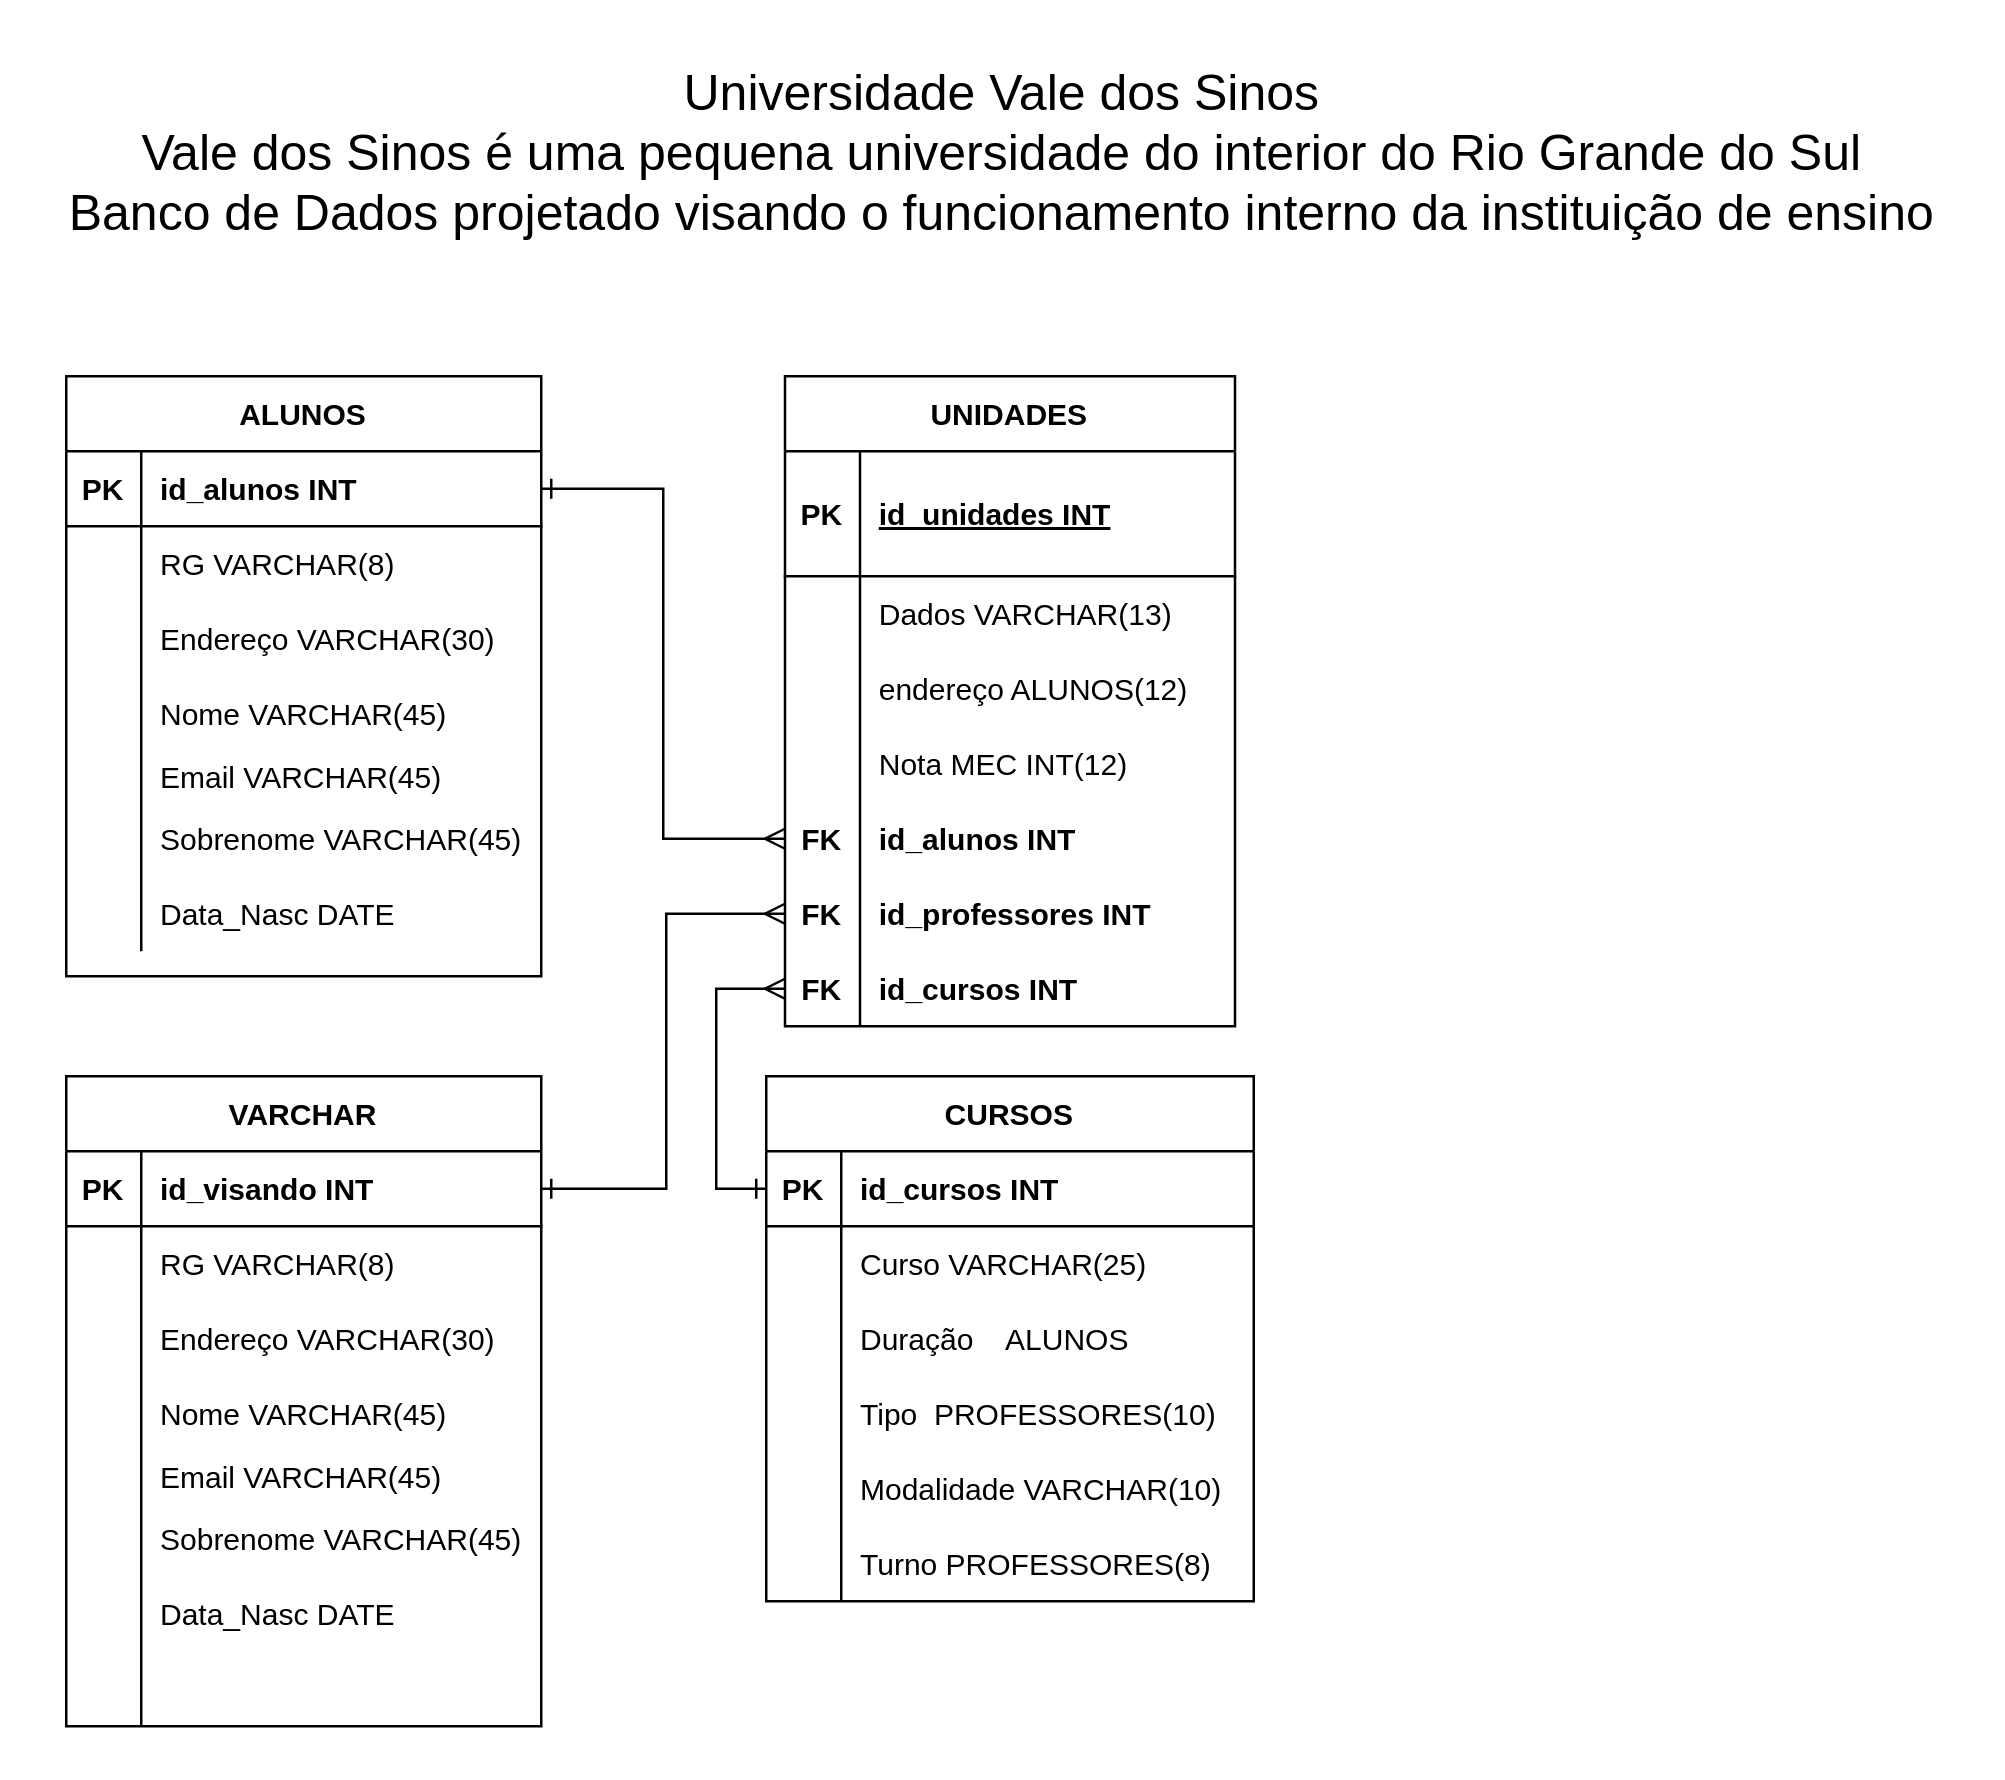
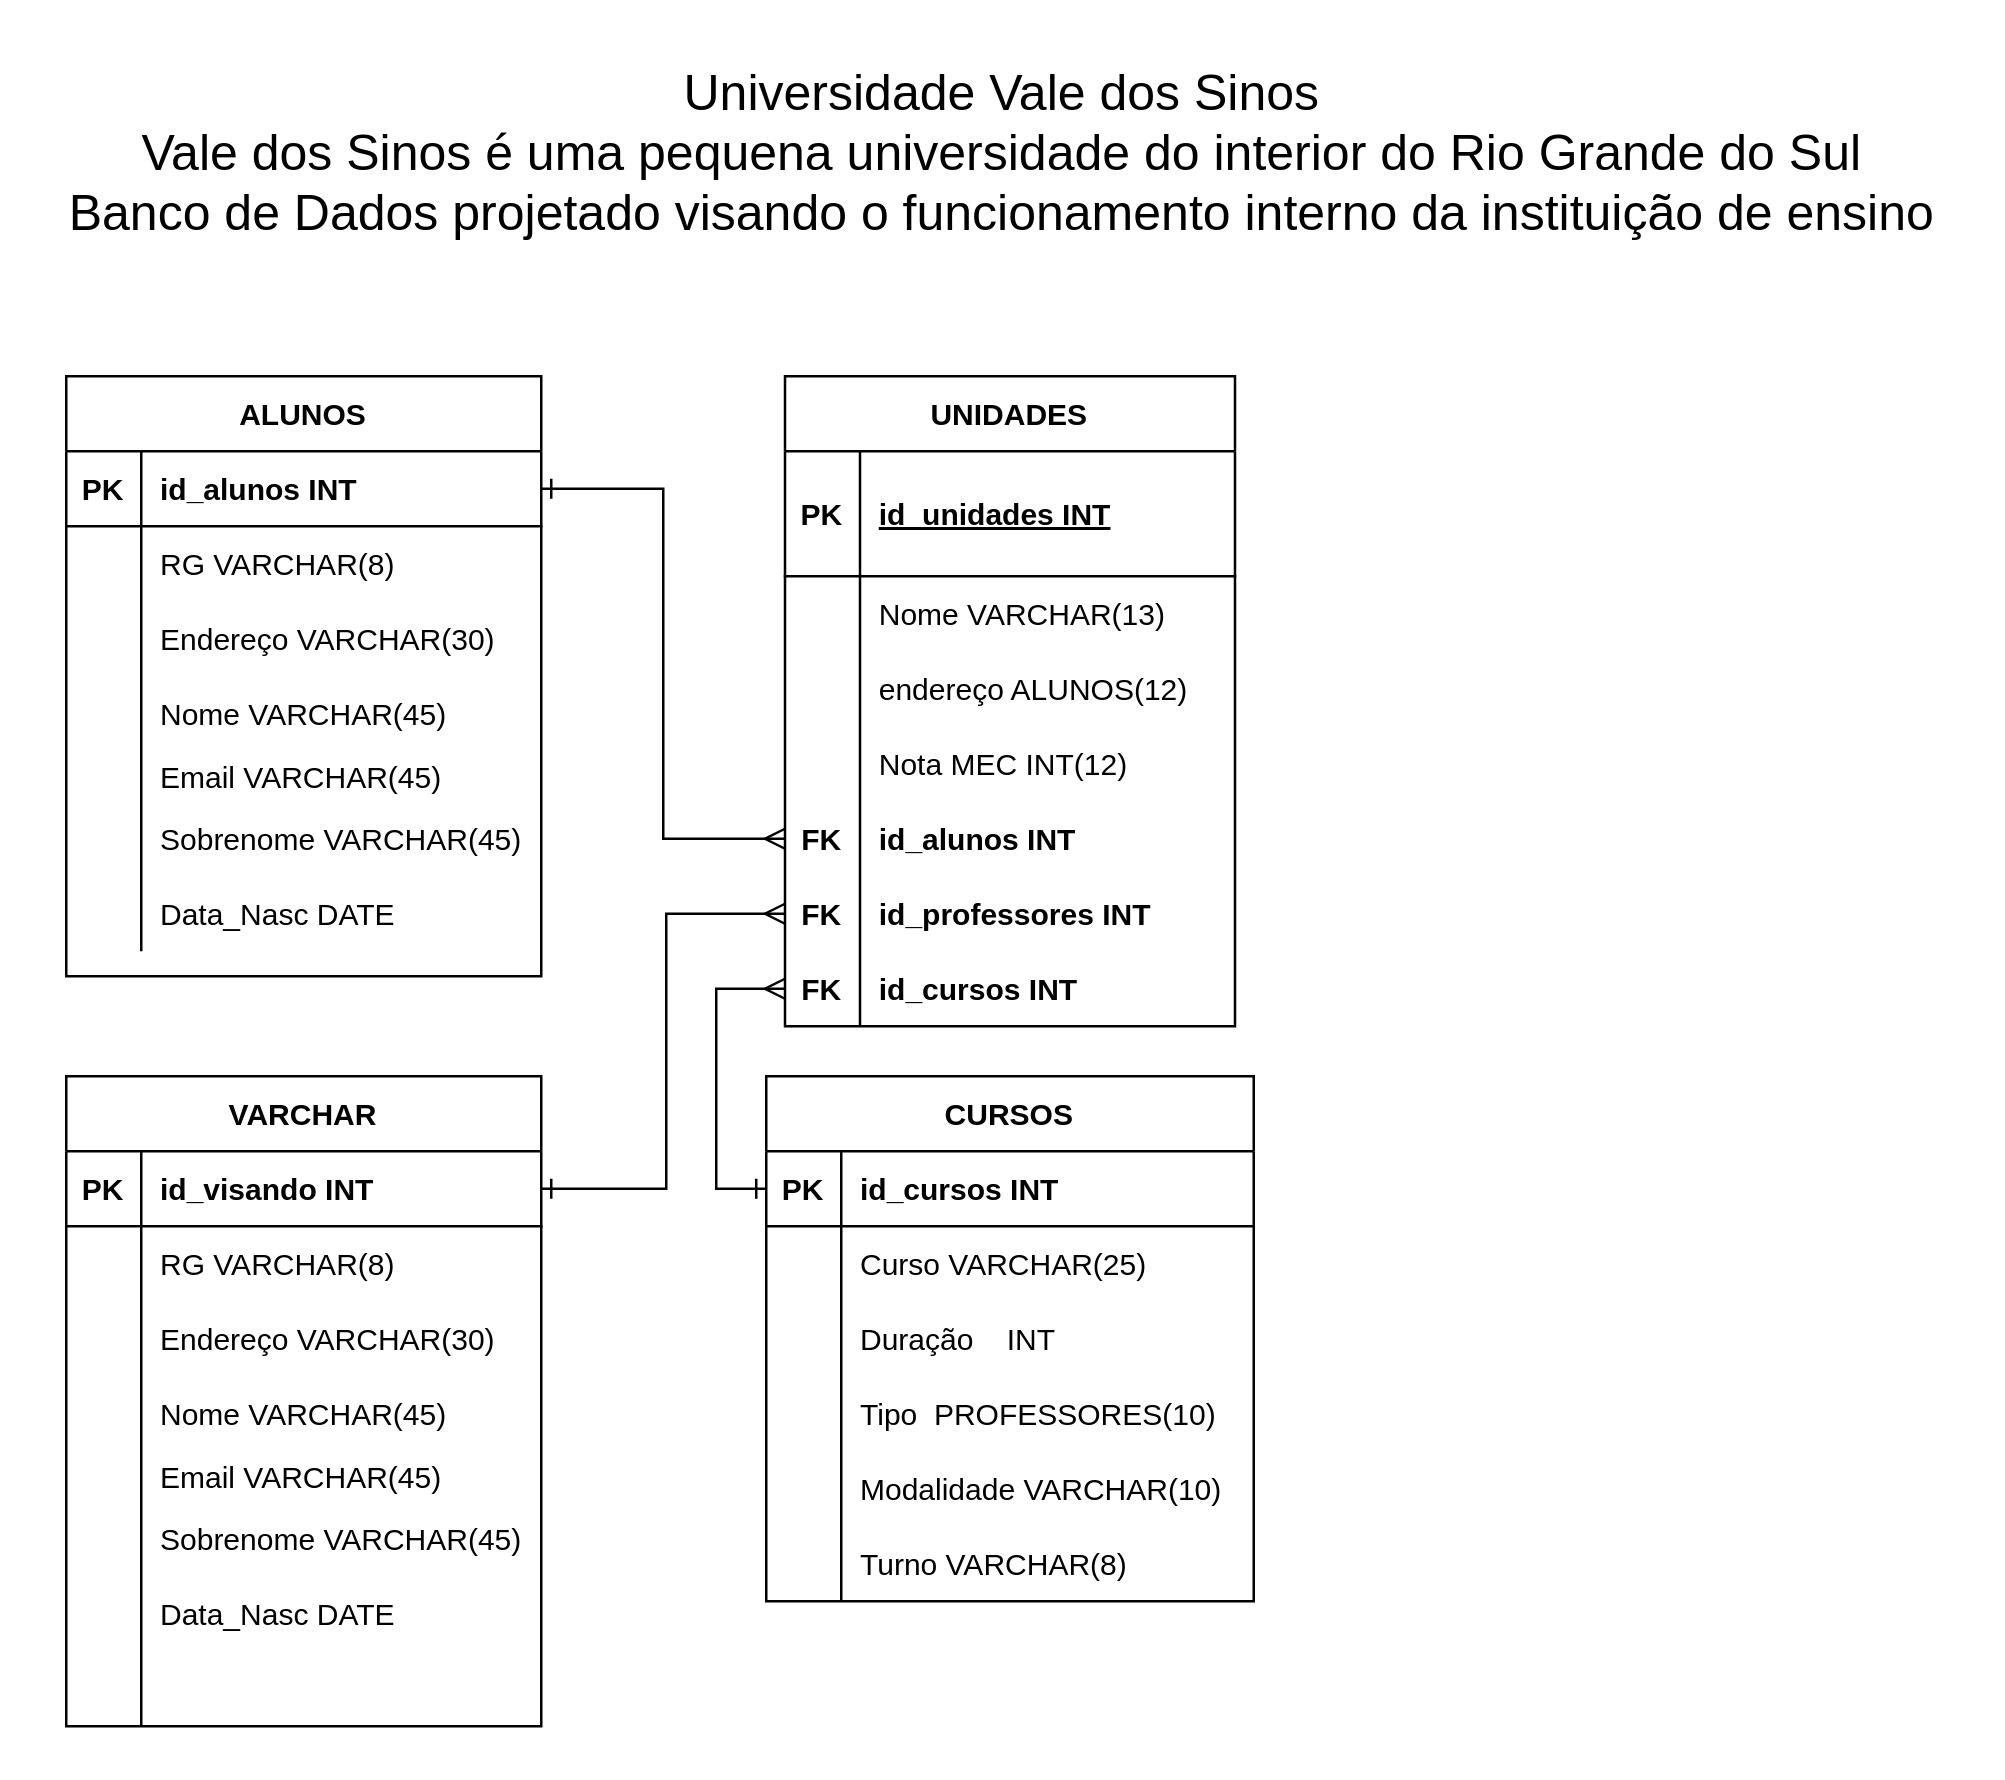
node "Dados VARCHAR(13)": label "Dados VARCHAR(13)" -> "Nome VARCHAR(13)"
node "Duração ALUNOS": label "Duração ALUNOS" -> "Duração INT"
node "Turno PROFESSORES(8)": label "Turno PROFESSORES(8)" -> "Turno VARCHAR(8)"
